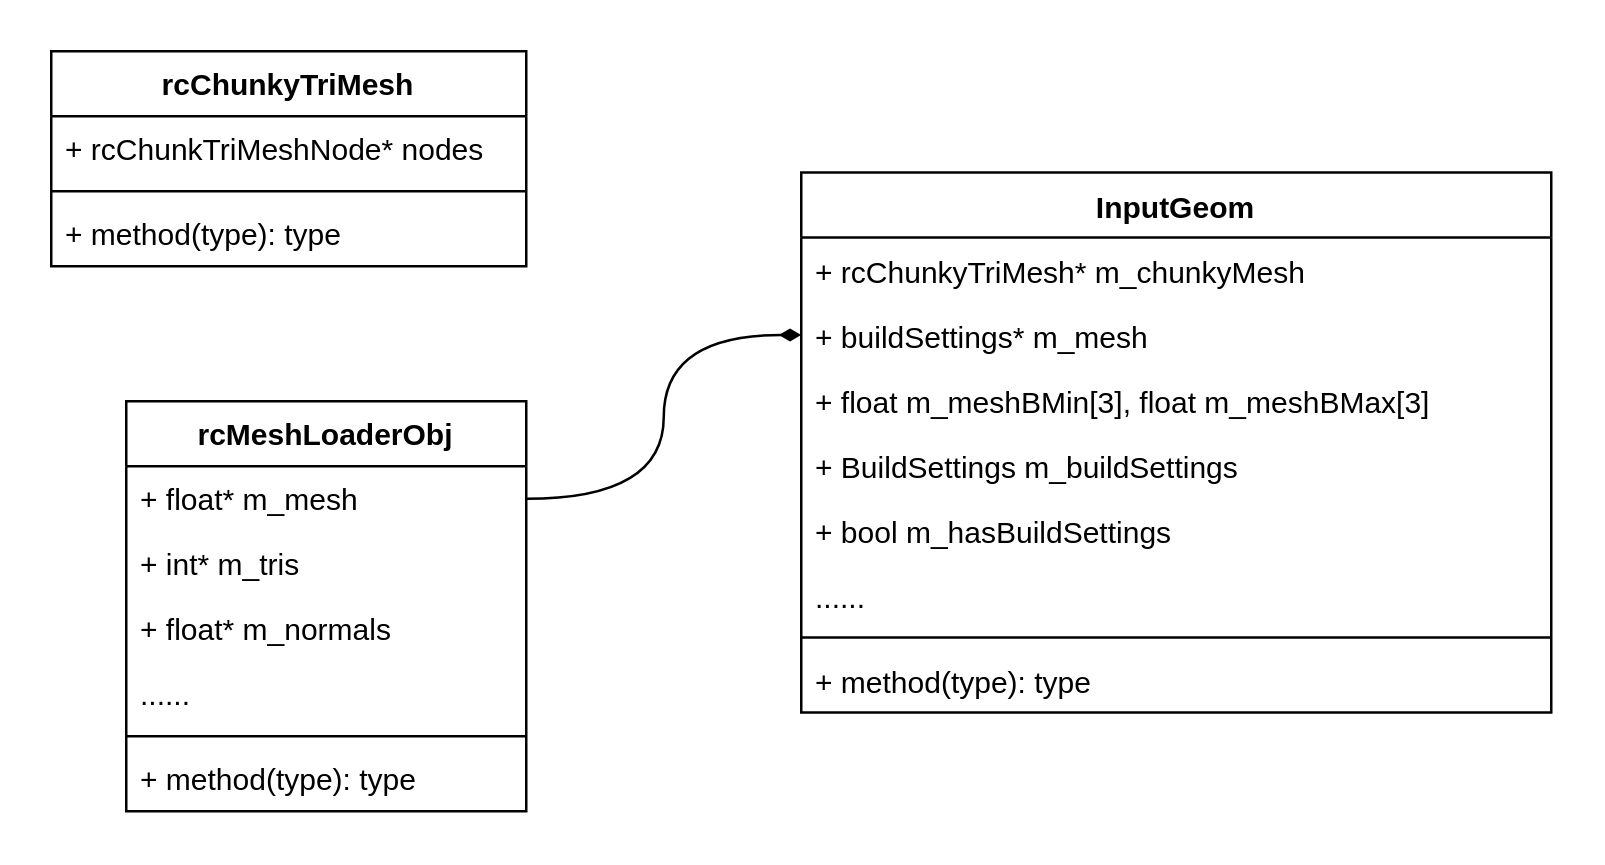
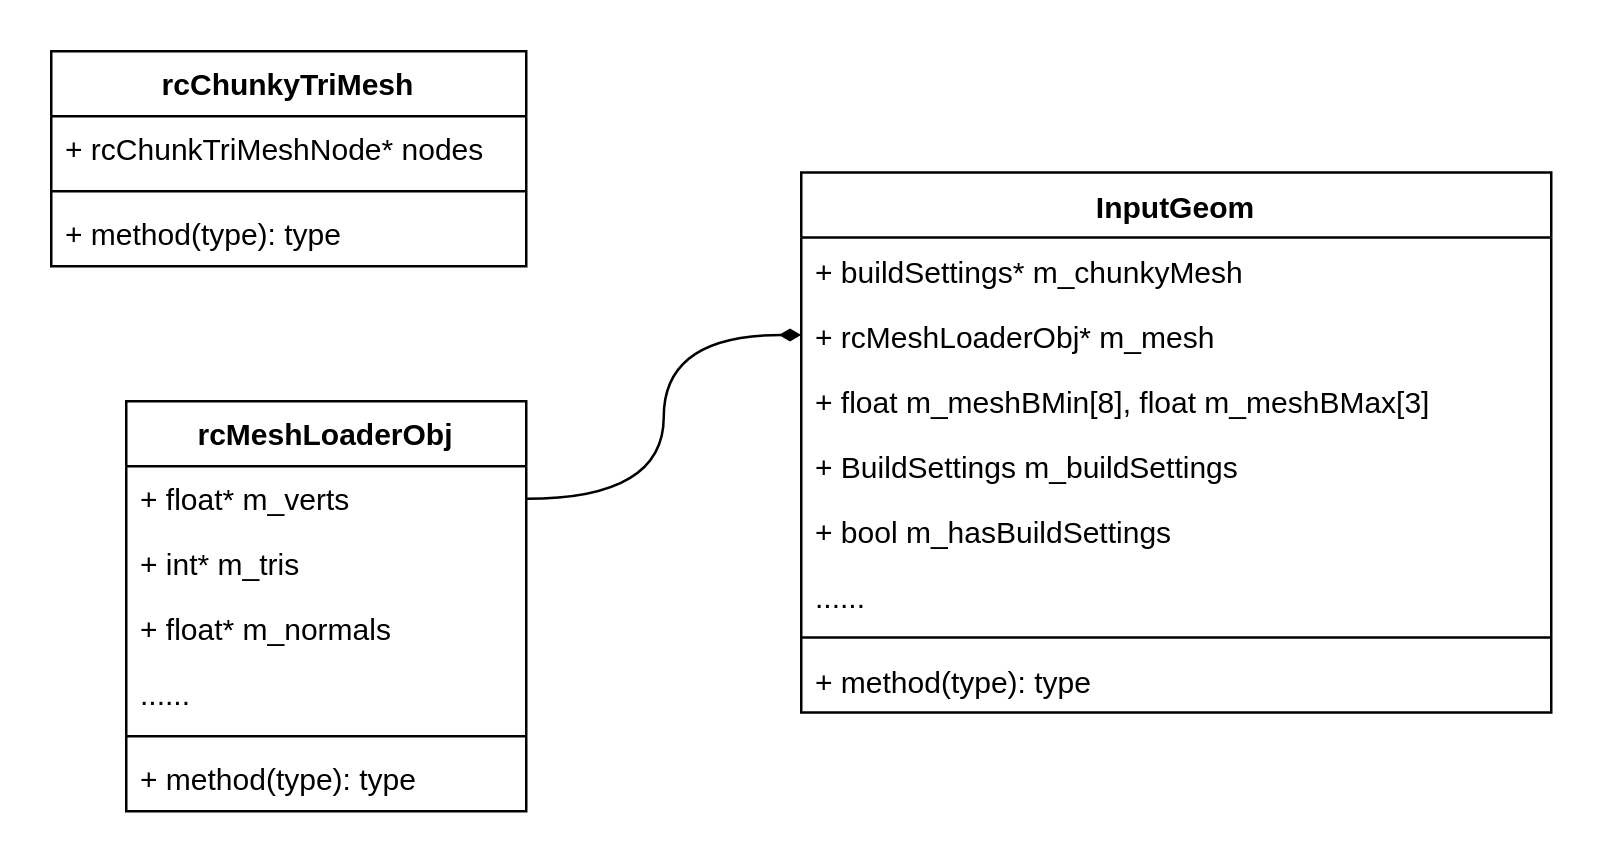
node "+ rcChunkyTriMesh* m_chunkyMesh": label "+ rcChunkyTriMesh* m_chunkyMesh" -> "+ buildSettings* m_chunkyMesh"
node "+ buildSettings* m_mesh": label "+ buildSettings* m_mesh" -> "+ rcMeshLoaderObj* m_mesh"
node "+ float m_meshBMin[3], float m_meshBMax[3]": label "+ float m_meshBMin[3], float m_meshBMax[3]" -> "+ float m_meshBMin[8], float m_meshBMax[3]"
node "+ float* m_mesh": label "+ float* m_mesh" -> "+ float* m_verts"
